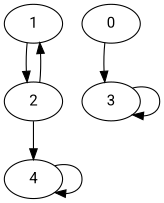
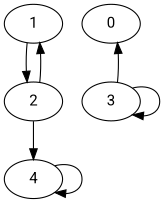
edge "0" -> "3": reversed
